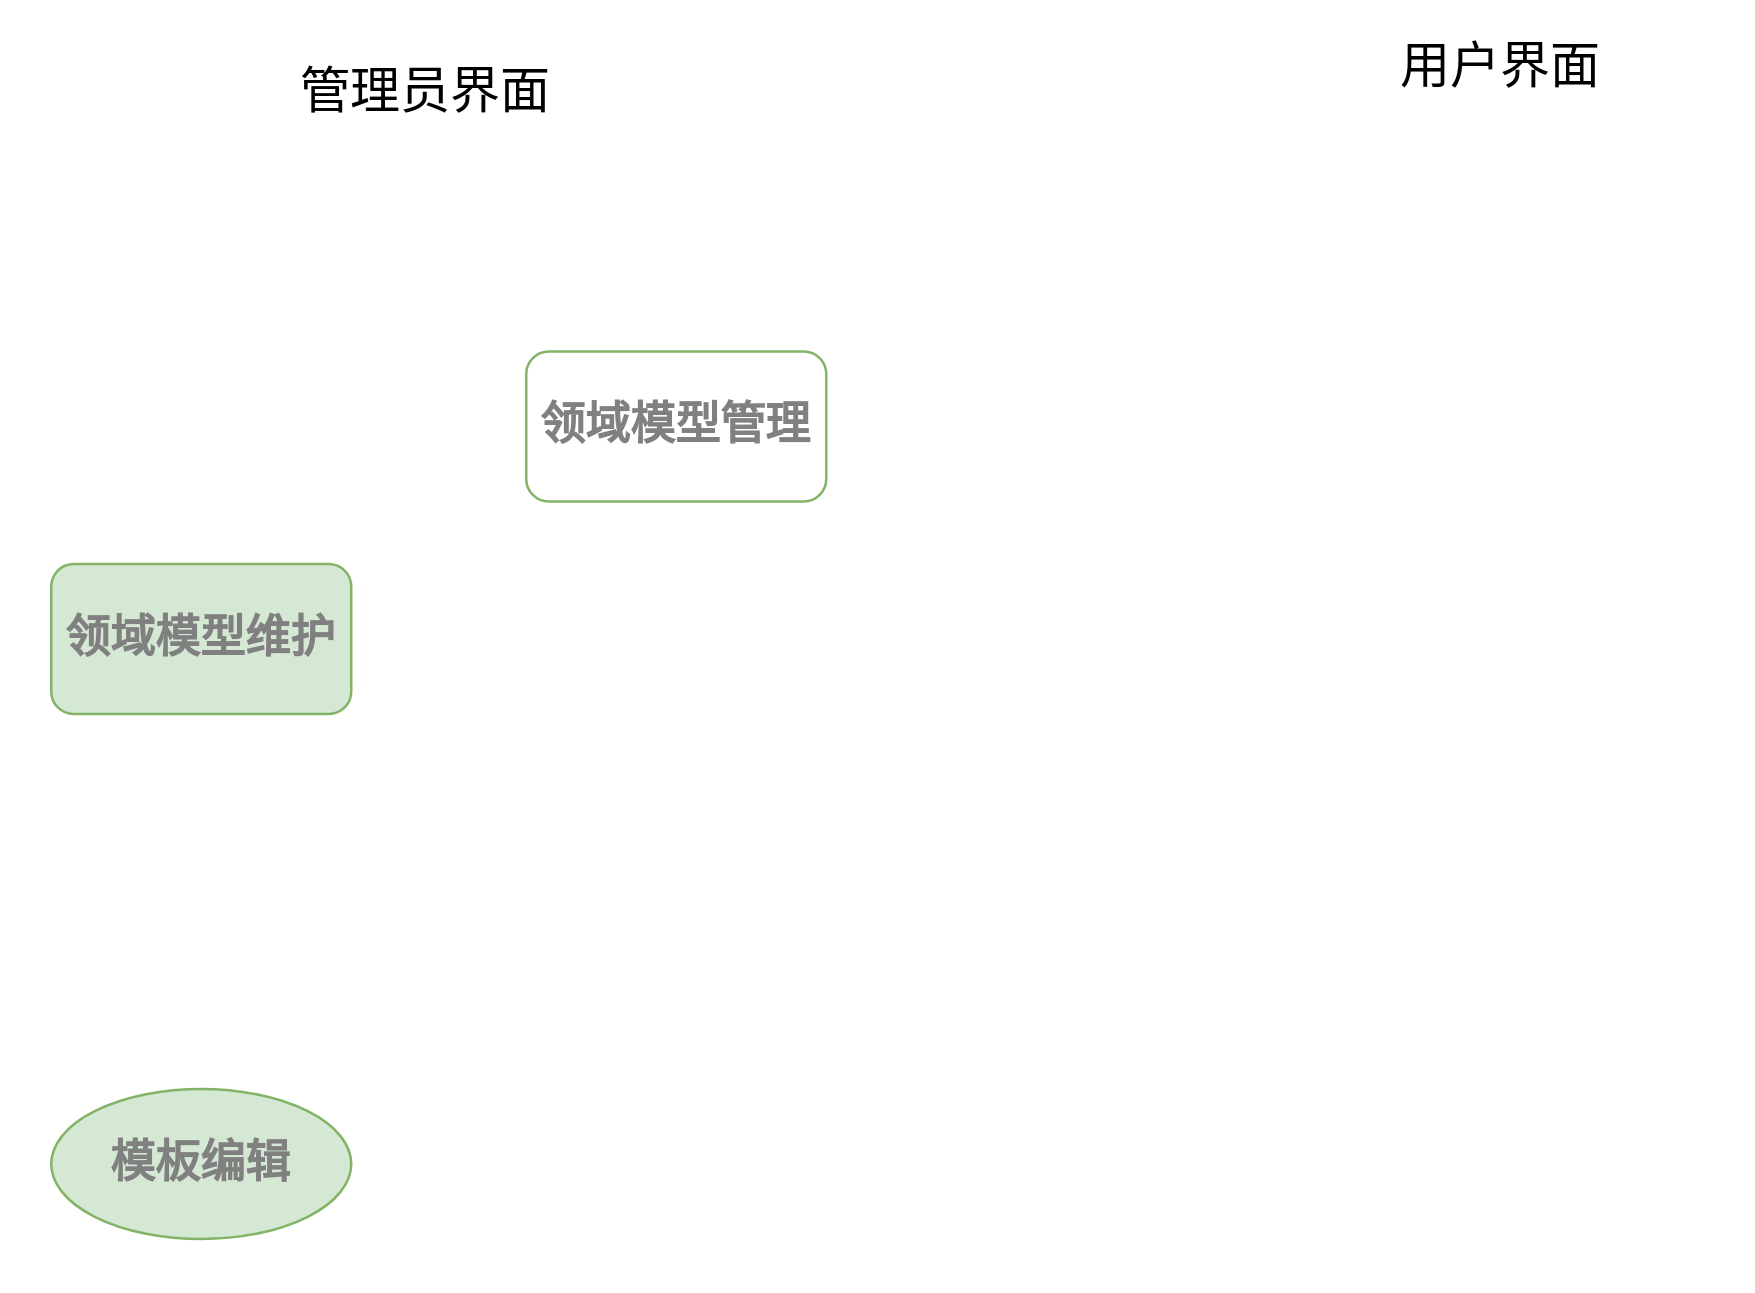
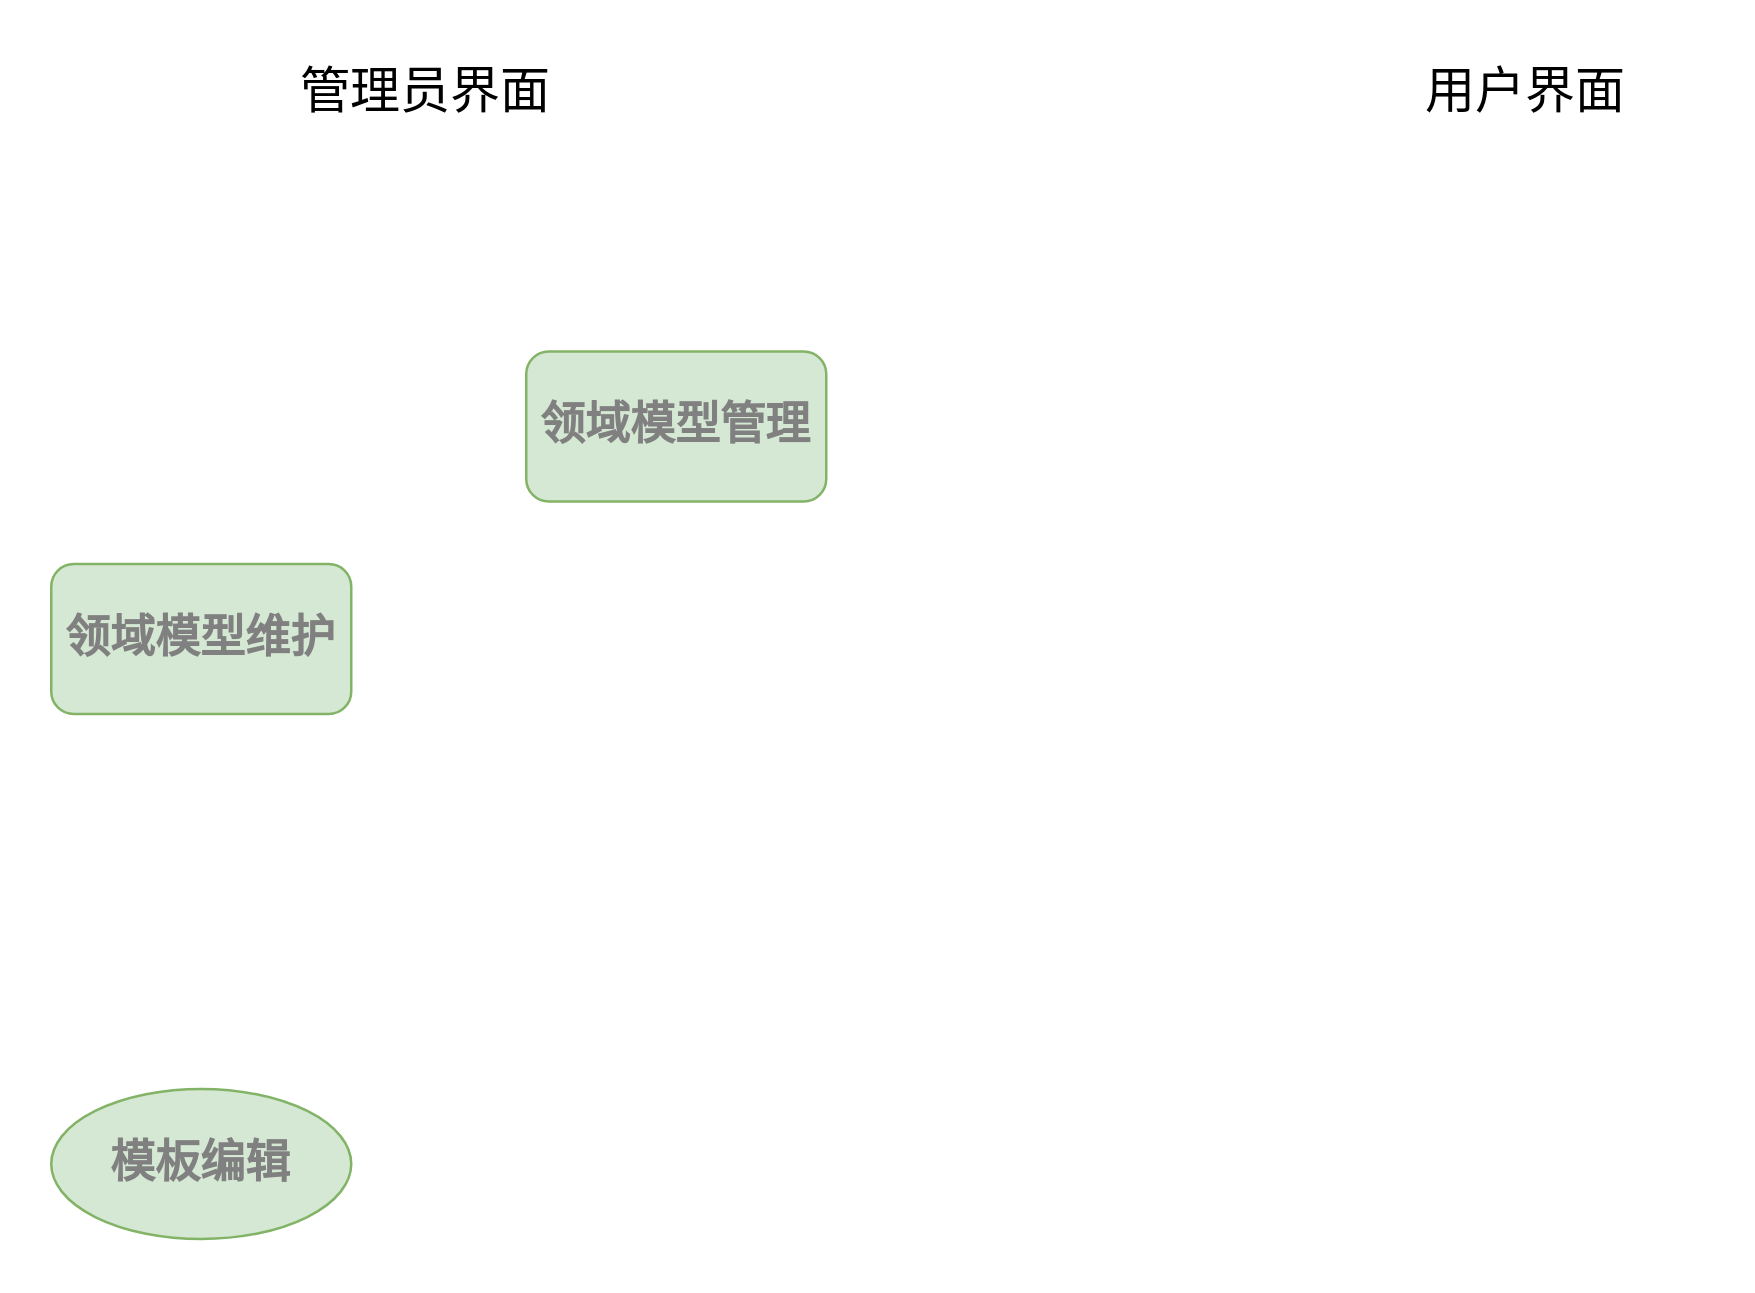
node "用户界面": moved (1501, 64) -> (1526, 89)
node "领域模型管理": fillcolor #ffffff -> #d5e8d4
